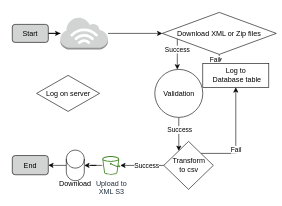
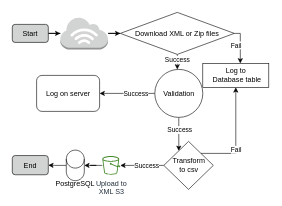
node "Download XML or Zip files": moved (219, 33) -> (177, 33)
node "Log on server": shape diamond -> rounded rectangle
edge "Validation" -> "Log on server": added, label "Success"
node "Download": label "Download" -> "PostgreSQL"
